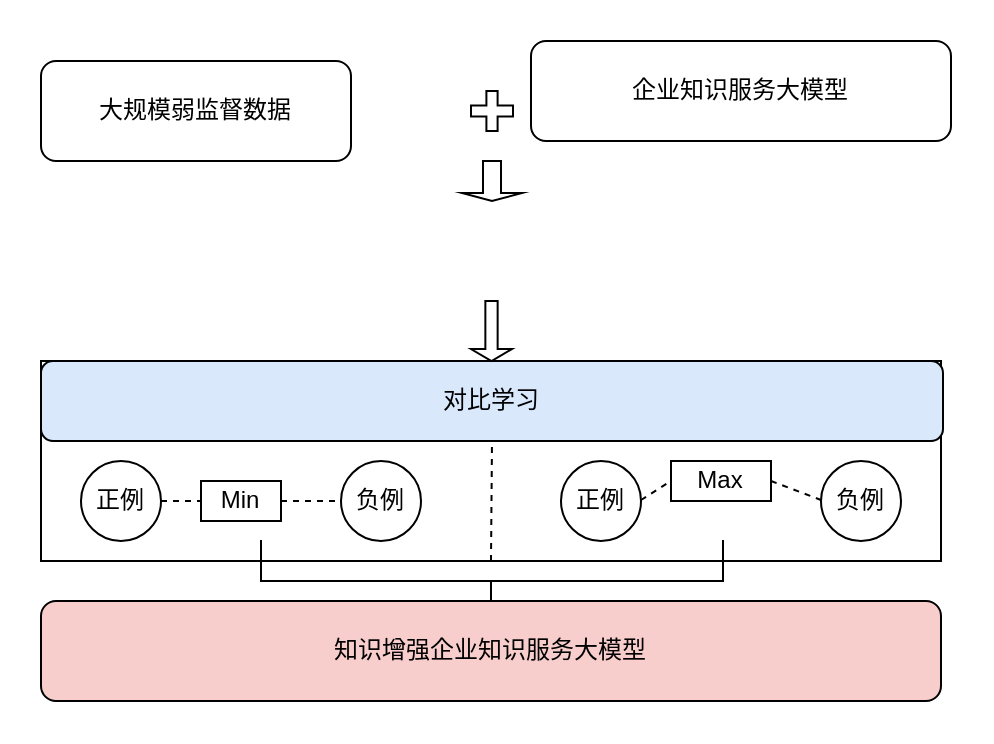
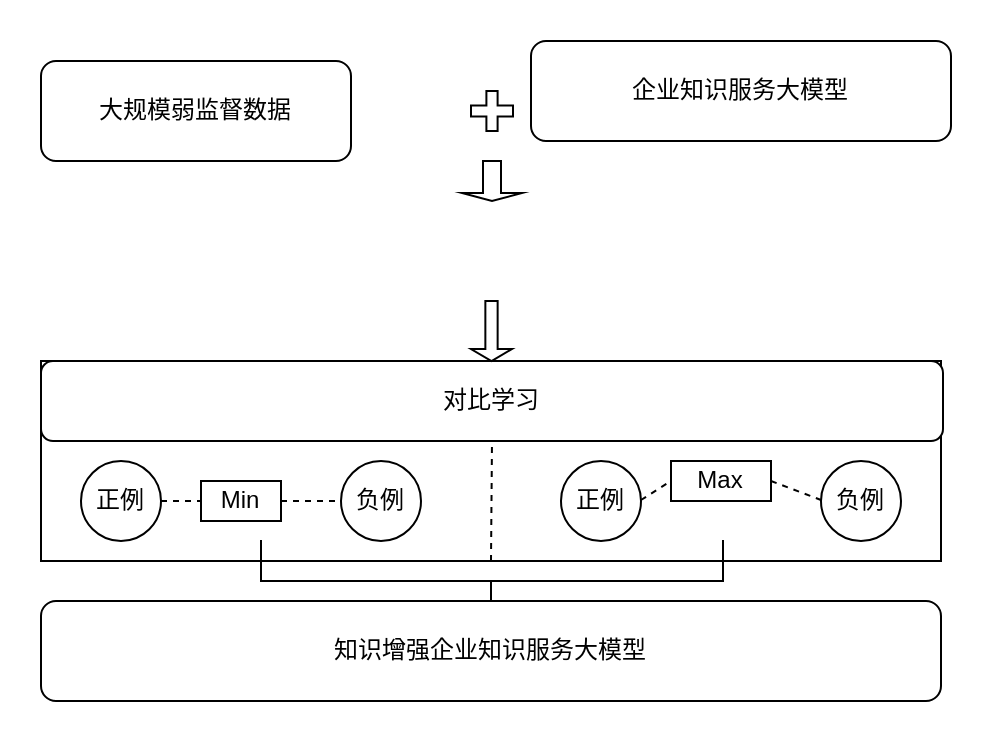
node "对比学习": fillcolor #dae8fc -> #ffffff
node "知识增强企业知识服务大模型": fillcolor #f8cecc -> #ffffff
